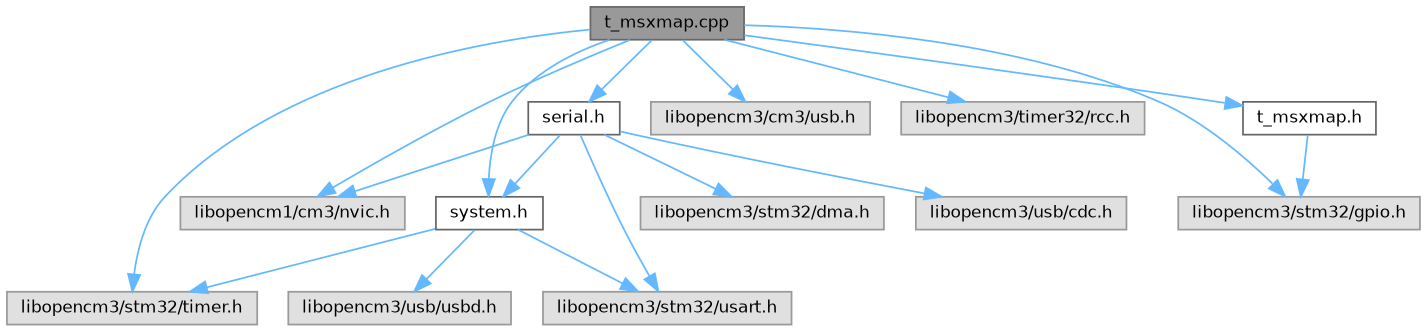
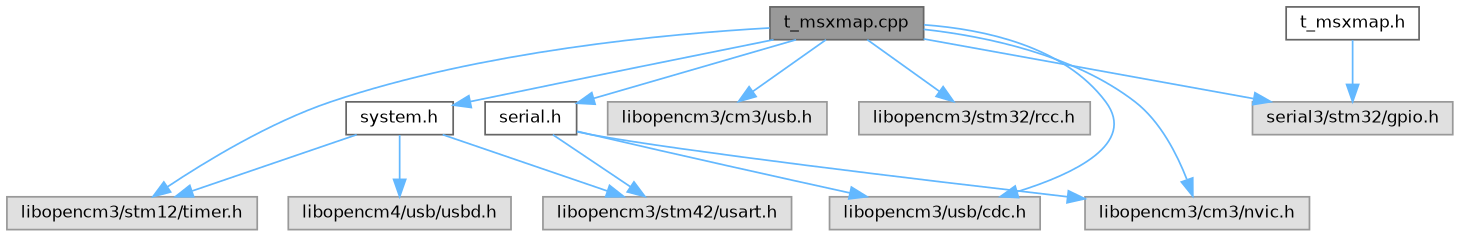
edge "t_msxmap.cpp" -> "t_msxmap.h": now "t_msxmap.cpp" -> "libopencm3/usb/cdc.h"
node "libopencm3/timer32/rcc.h": label "libopencm3/timer32/rcc.h" -> "libopencm3/stm32/rcc.h"
edge "serial.h" -> "system.h": removed
node "libopencm1/cm3/nvic.h": label "libopencm1/cm3/nvic.h" -> "libopencm3/cm3/nvic.h"
node "libopencm3/stm32/dma.h": removed
node "libopencm3/stm32/gpio.h": label "libopencm3/stm32/gpio.h" -> "serial3/stm32/gpio.h"
node "libopencm3/stm32/timer.h": label "libopencm3/stm32/timer.h" -> "libopencm3/stm12/timer.h"
node "libopencm3/usb/usbd.h": label "libopencm3/usb/usbd.h" -> "libopencm4/usb/usbd.h"
node "libopencm3/stm32/usart.h": label "libopencm3/stm32/usart.h" -> "libopencm3/stm42/usart.h"
